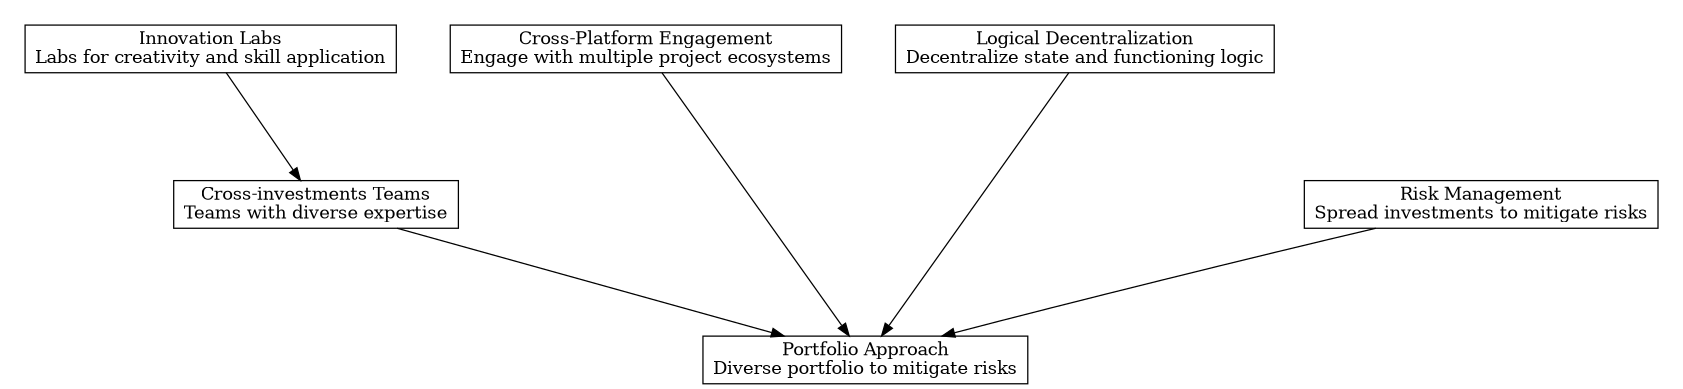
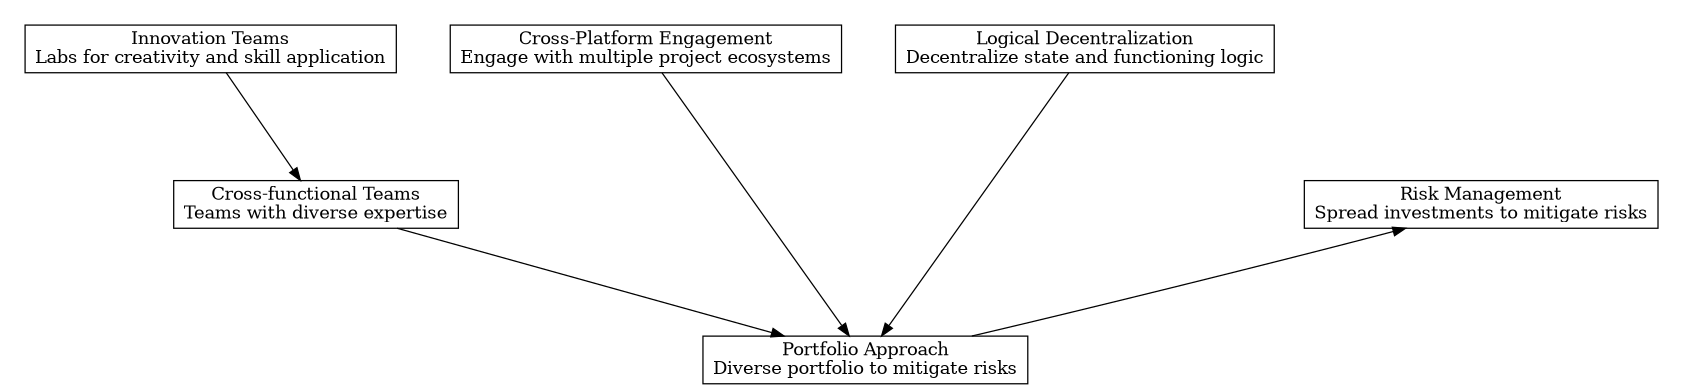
node "Innovation Labs Labs for creativity and skill application": label "Innovation Labs Labs for creativity and skill application" -> "Innovation Teams Labs for creativity and skill application"
node "Cross-investments Teams Teams with diverse expertise": label "Cross-investments Teams Teams with diverse expertise" -> "Cross-functional Teams Teams with diverse expertise"
edge "Risk Management Spread investments to mitigate risks" -> "Portfolio Approach Diverse portfolio to mitigate risks": reversed
